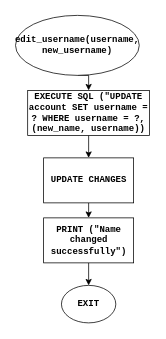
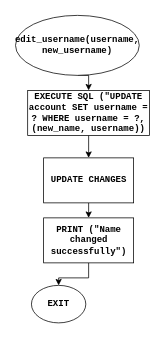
node "EXIT": moved (89, 304) -> (59, 304)
